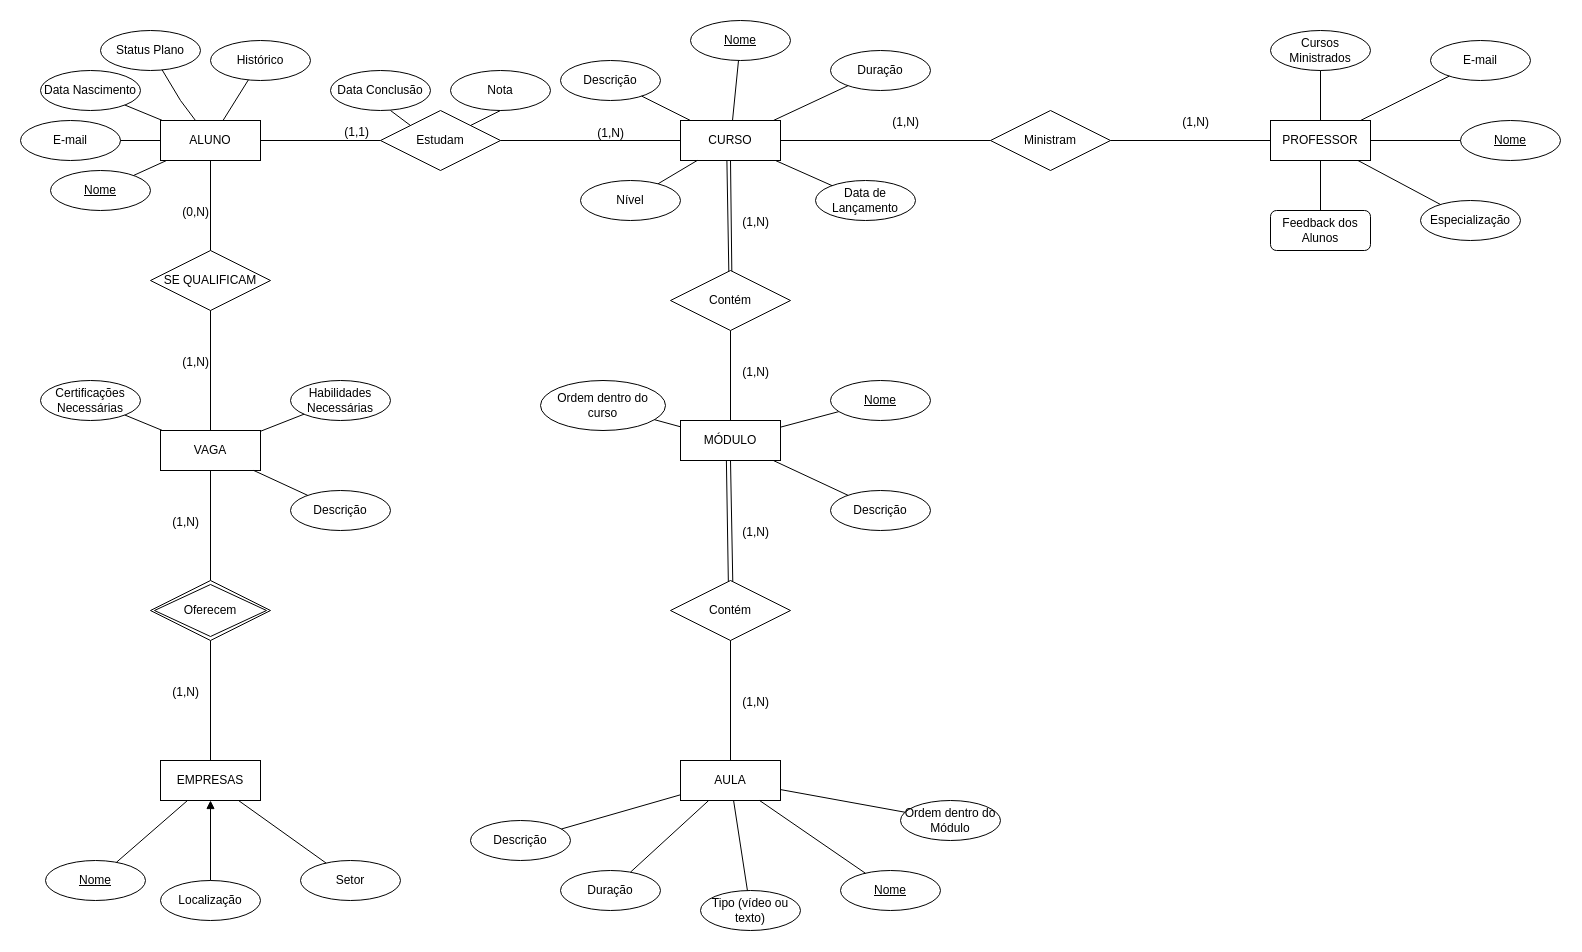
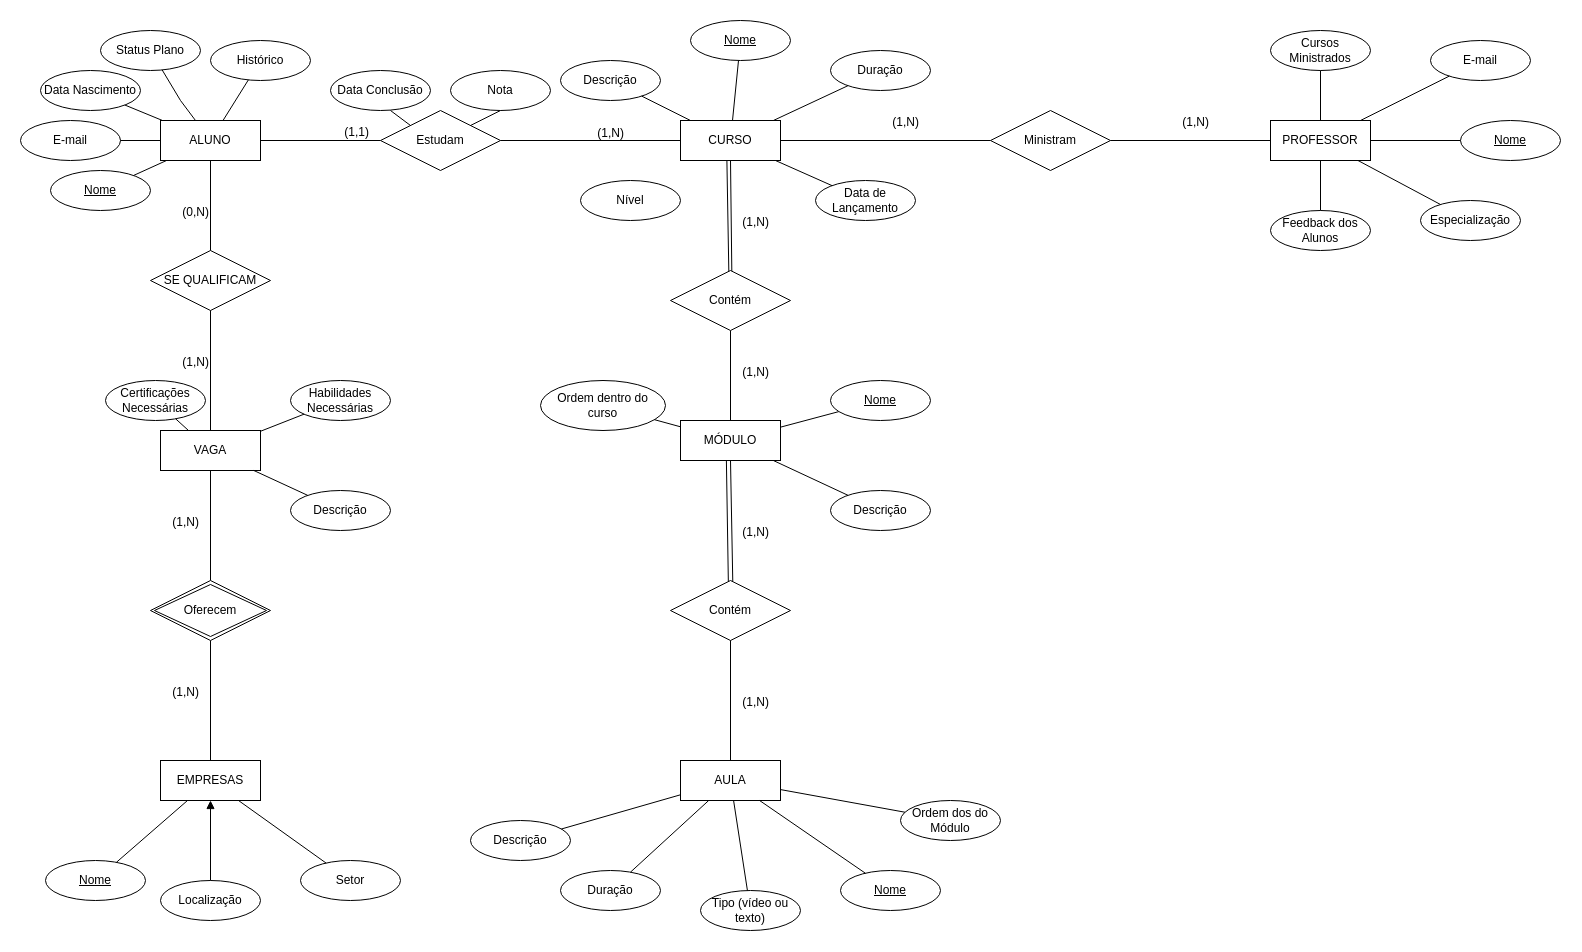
edge "CURSO" -- "Nível": removed
node "Feedback dos Alunos": shape rounded rectangle -> ellipse
node "Certificações Necessárias": moved (91, 401) -> (156, 401)
node "Ordem dentro do Módulo": label "Ordem dentro do Módulo" -> "Ordem dos do Módulo"
